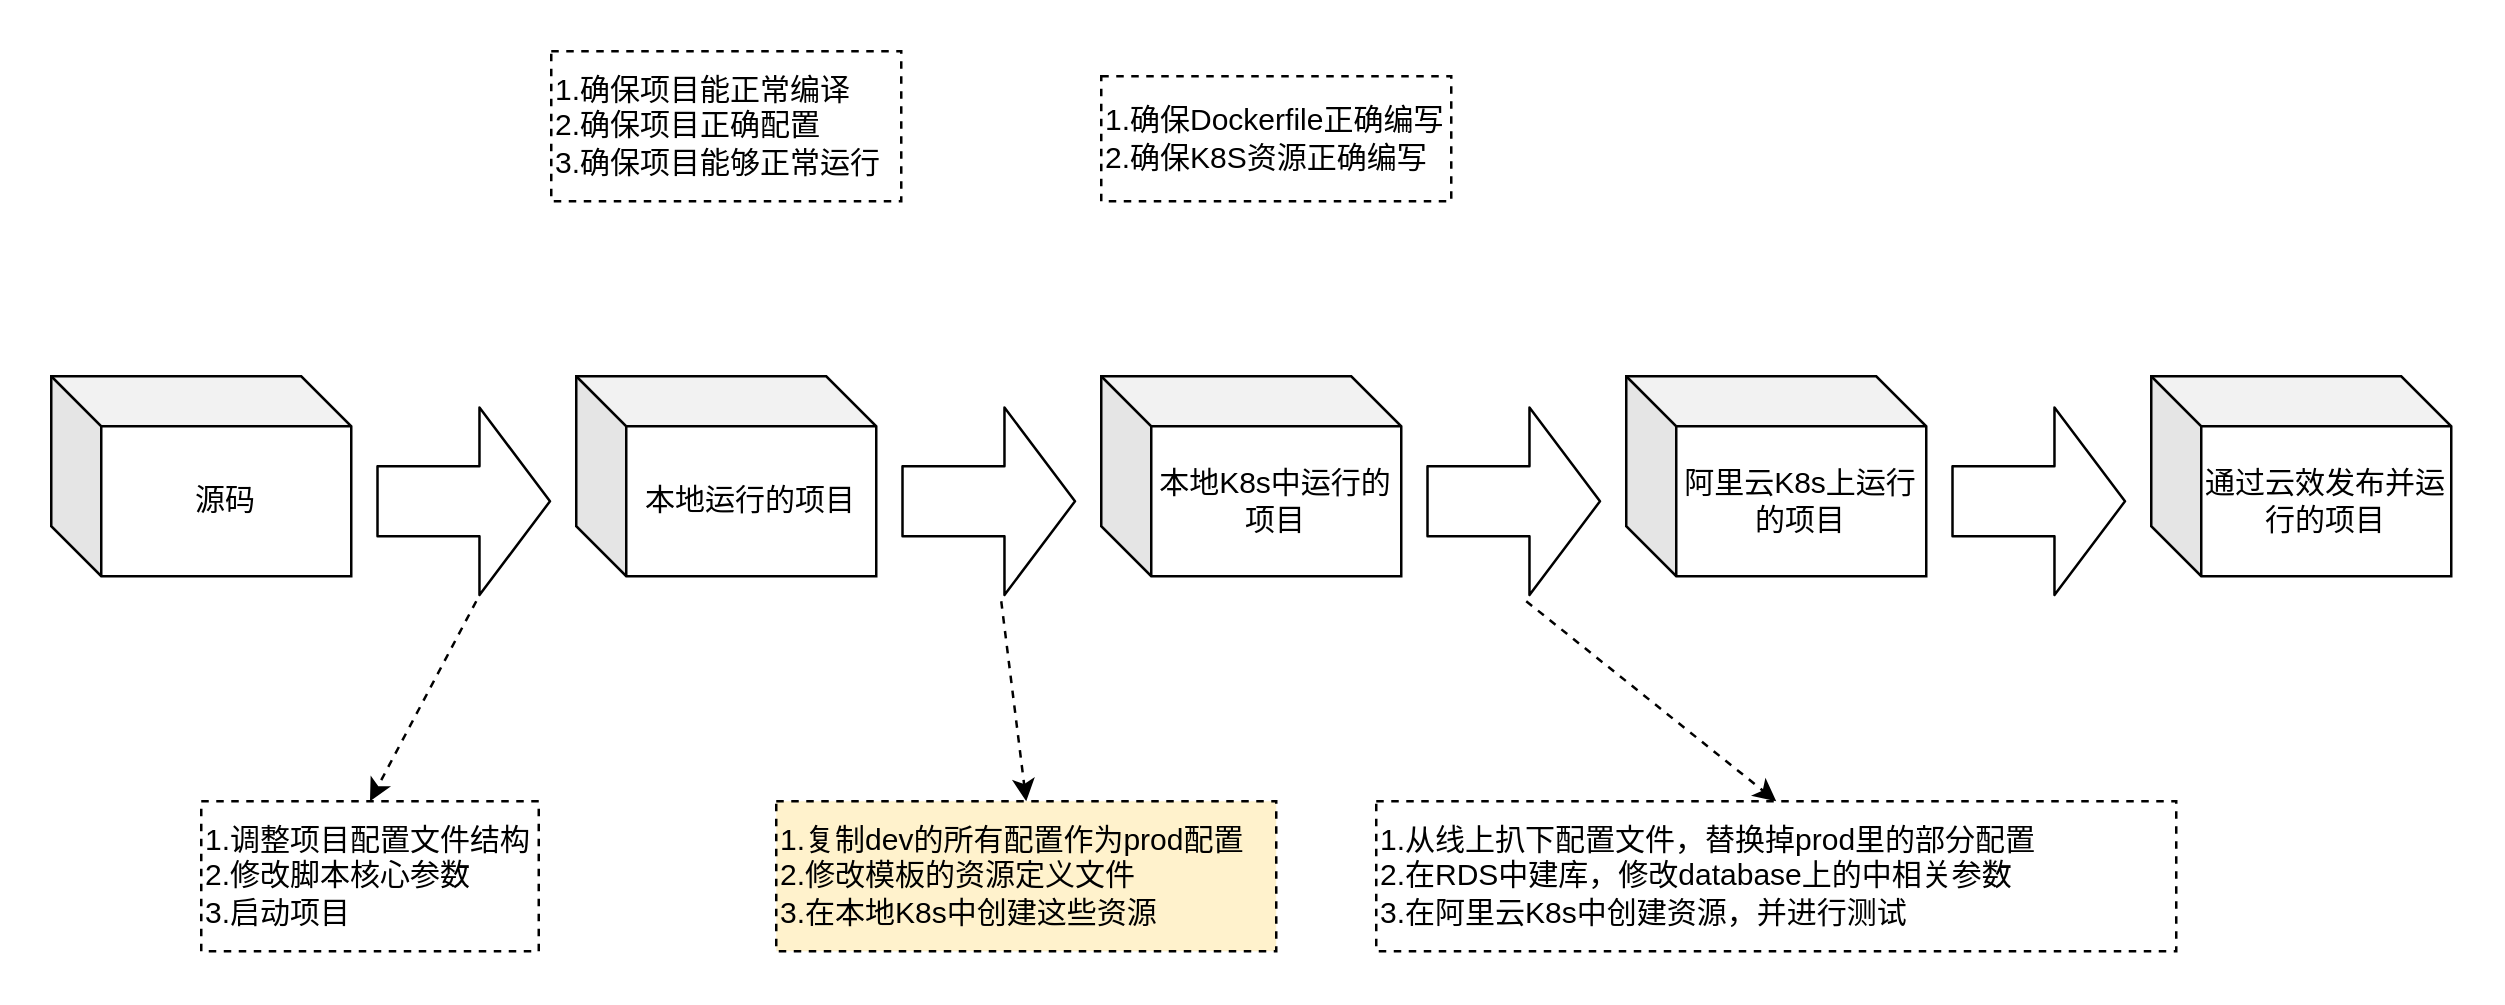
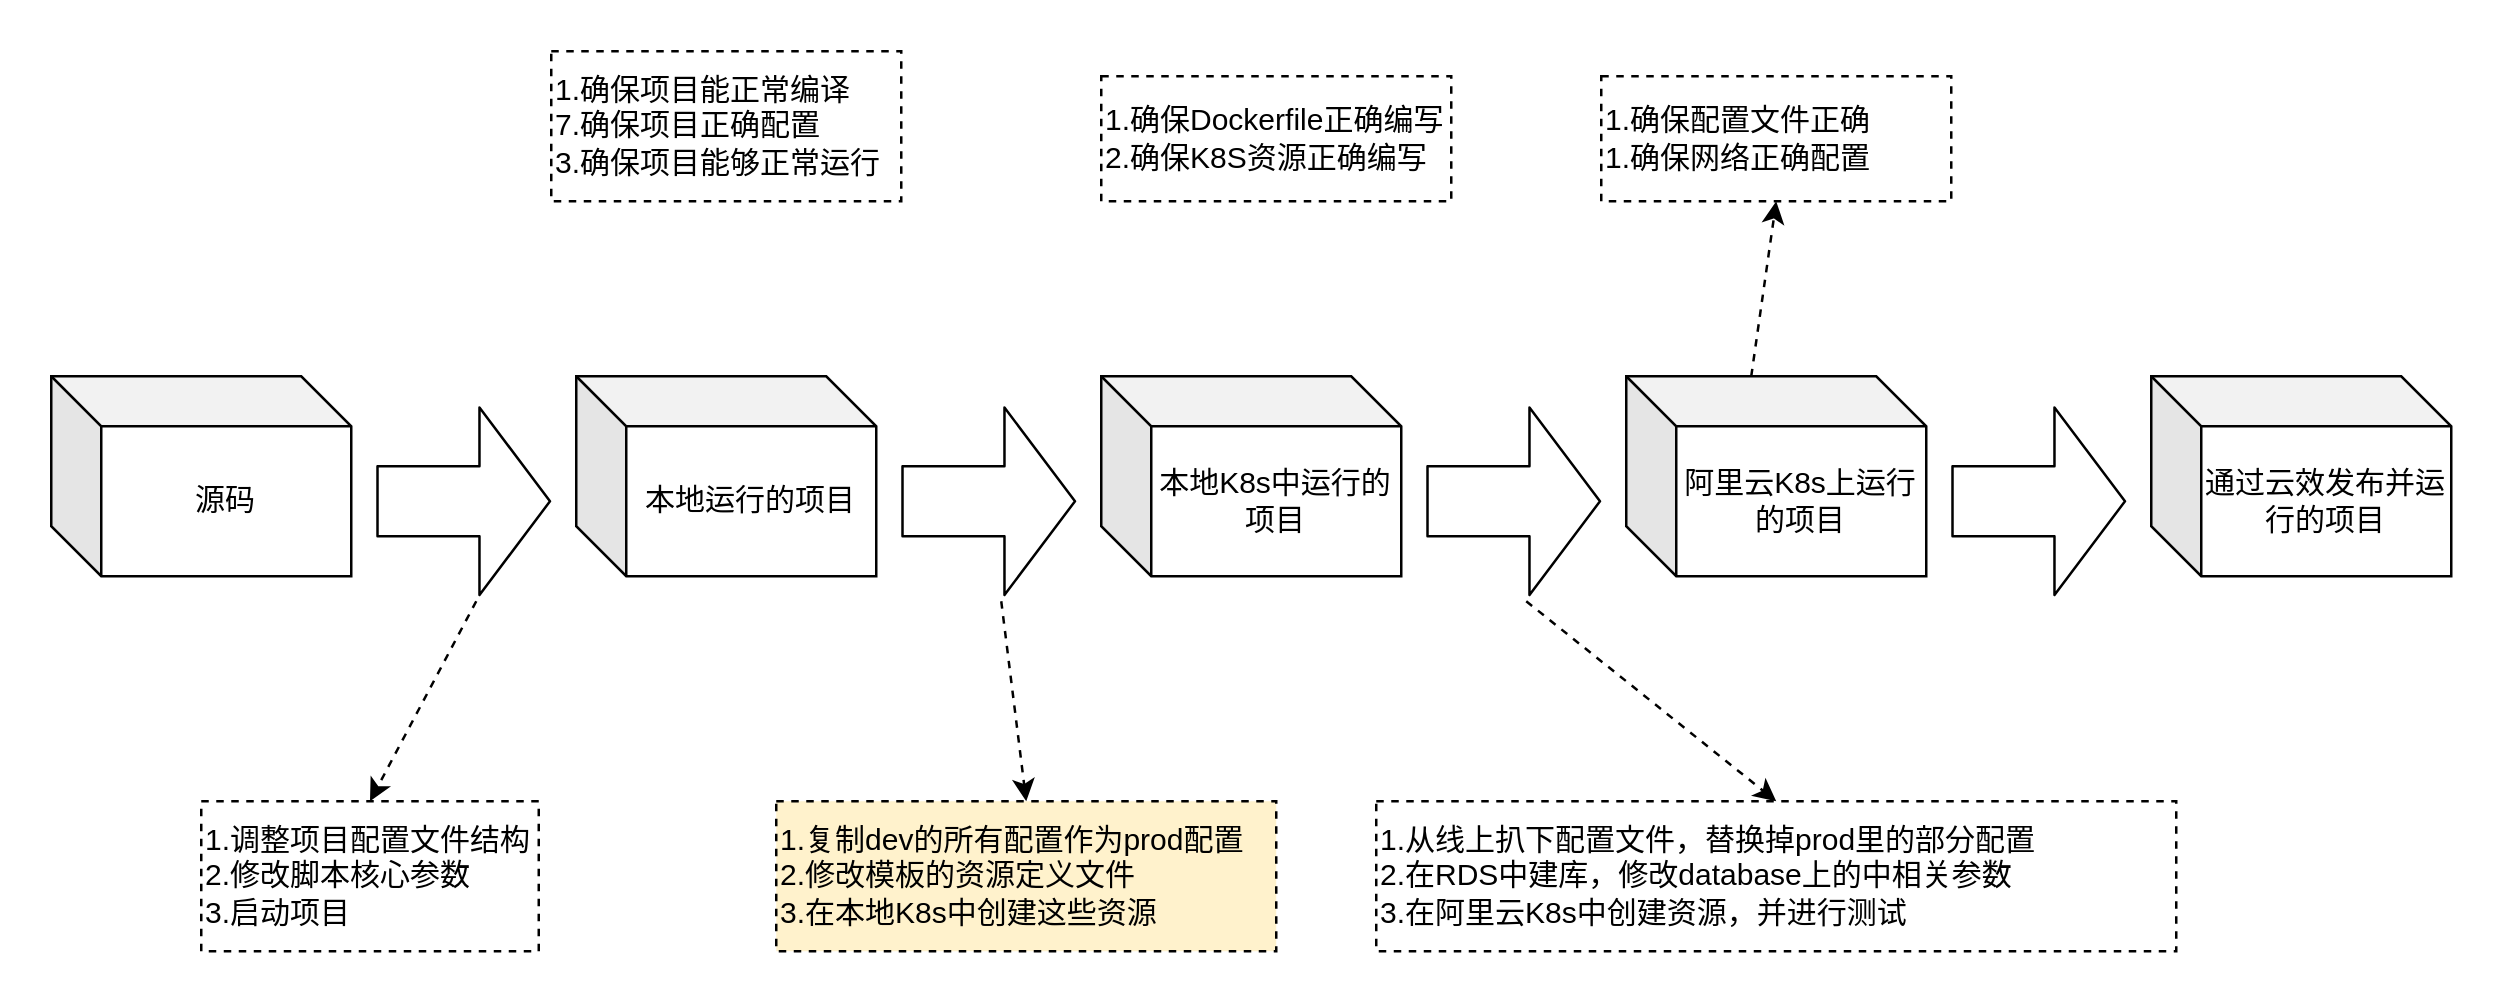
node "1.确保项目能正常编译 2.确保项目正确配置 3.确保项目能够正常运行": label "1.确保项目能正常编译 2.确保项目正确配置 3.确保项目能够正常运行" -> "1.确保项目能正常编译 7.确保项目正确配置 3.确保项目能够正常运行"
node "1.确保配置文件正确 1.确保网络正确配置": added
edge "阿里云K8s上运行的项目" -> "1.确保配置文件正确 1.确保网络正确配置": added
